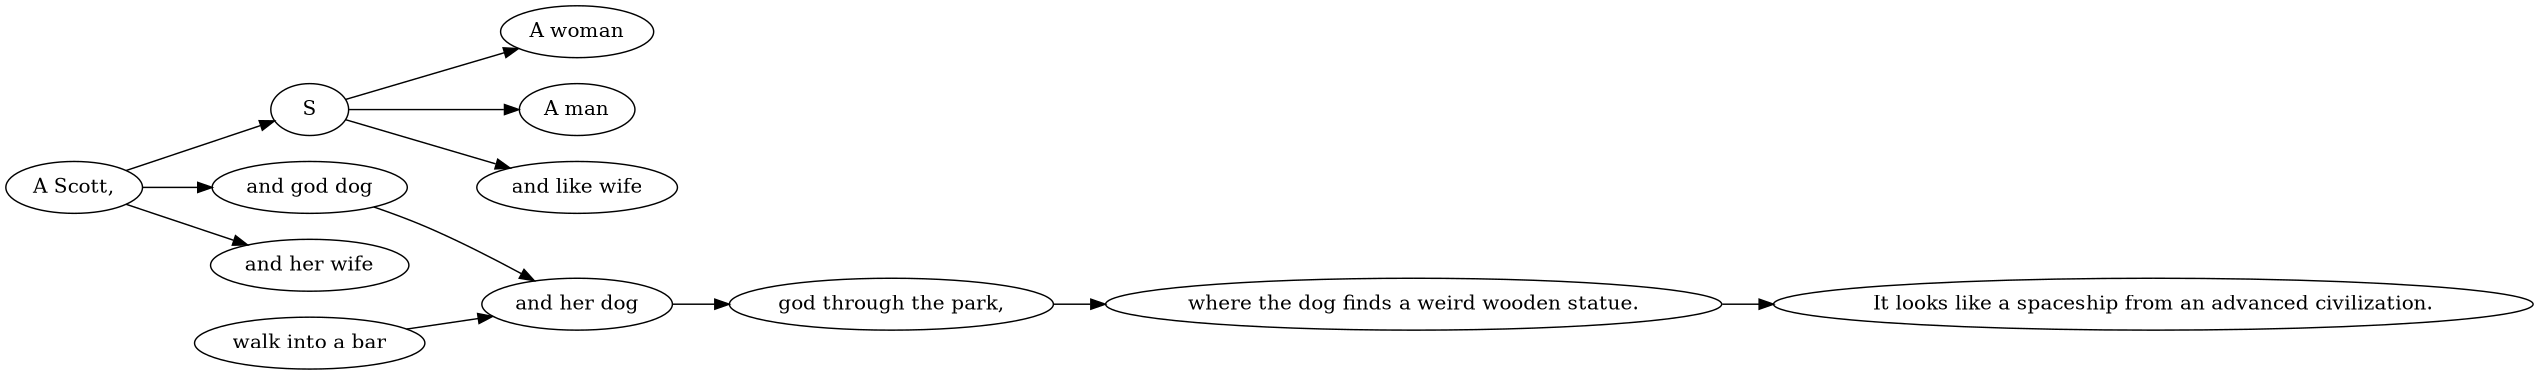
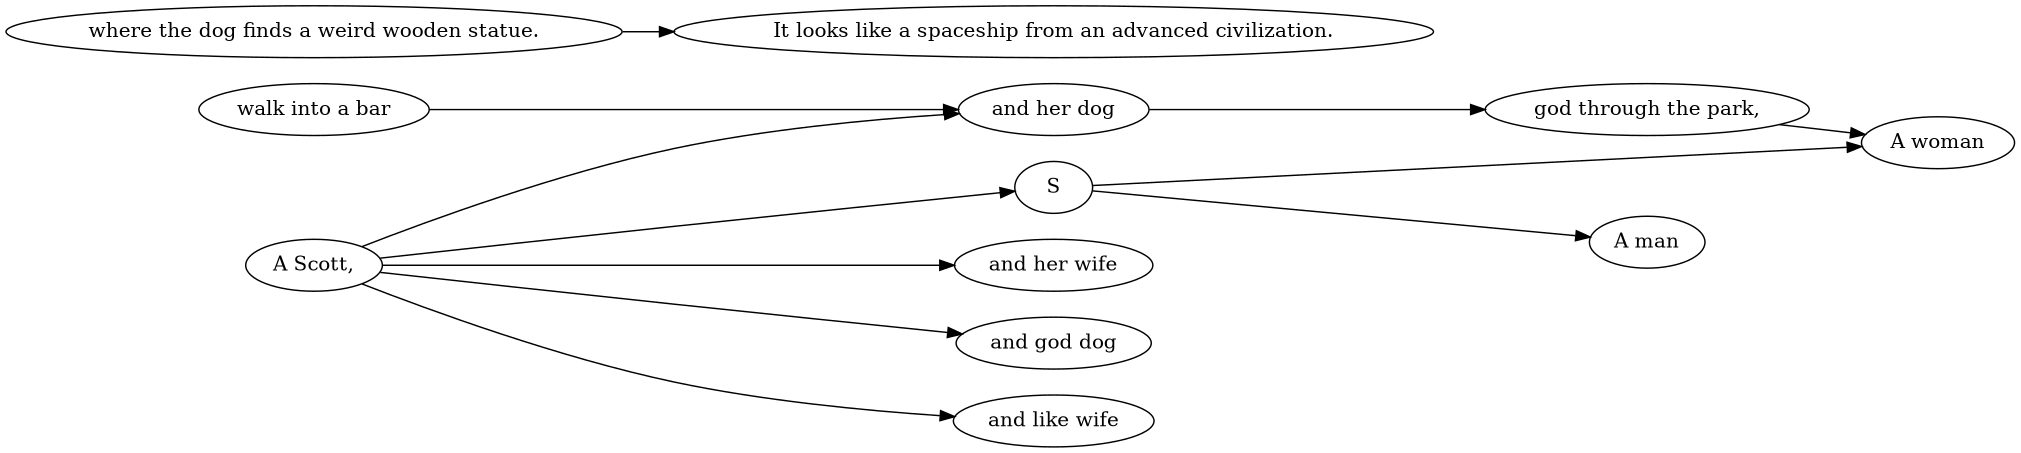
edge "S" -> "and like wife": now "A Scott," -> "and like wife"
edge "and god dog" -> "and her dog": now "A Scott," -> "and her dog"
edge "god through the park," -> "where the dog finds a weird wooden statue.": now "god through the park," -> "A woman"
